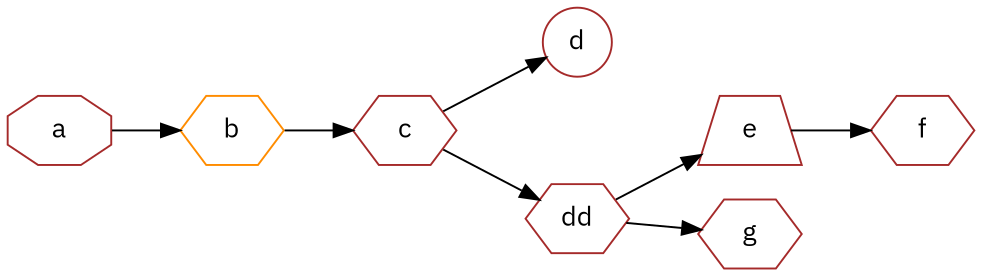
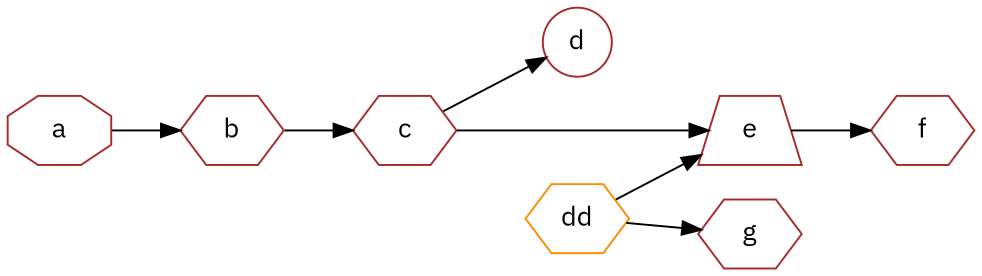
node "b": color darkorange -> brown
edge "c" -> "dd": now "c" -> "e"
node "dd": color brown -> darkorange
